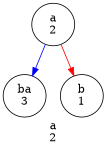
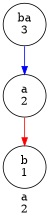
edge "a 2" -> "ba 3": reversed
